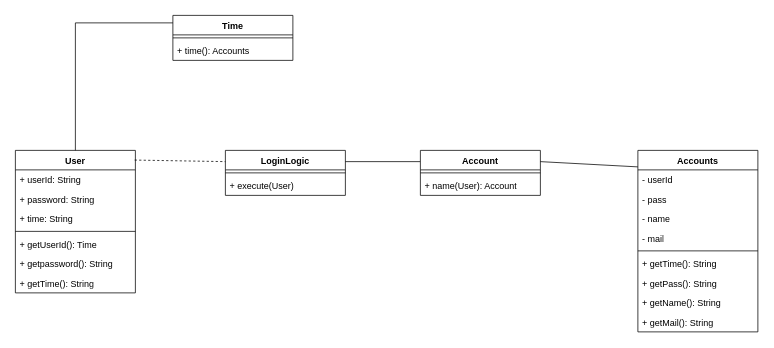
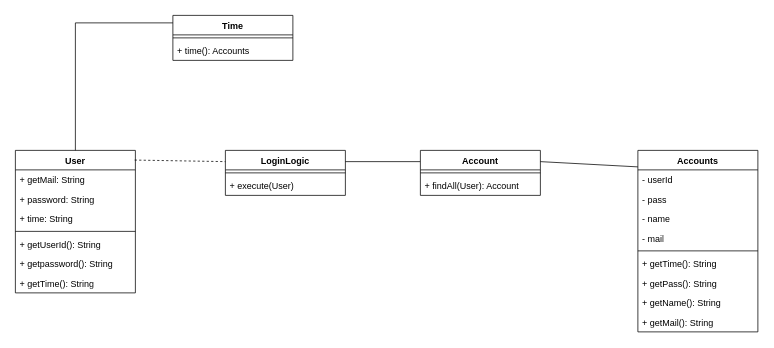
node "+ userId: String": label "+ userId: String" -> "+ getMail: String"
node "+ name(User): Account": label "+ name(User): Account" -> "+ findAll(User): Account"
node "+ getUserId(): Time": label "+ getUserId(): Time" -> "+ getUserId(): String"
